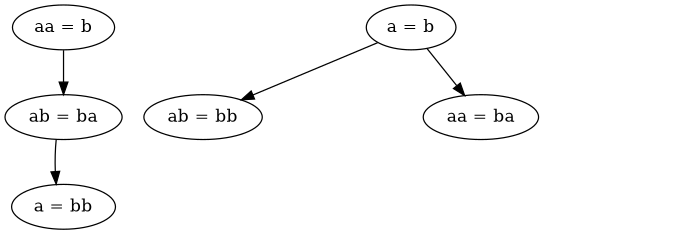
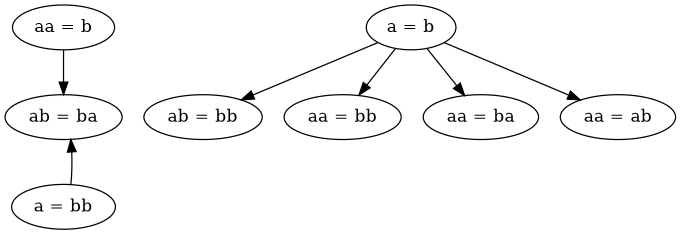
node "aa = bb": added
node "aa = ab": added
edge "ab = ba" -> "a = bb": reversed
